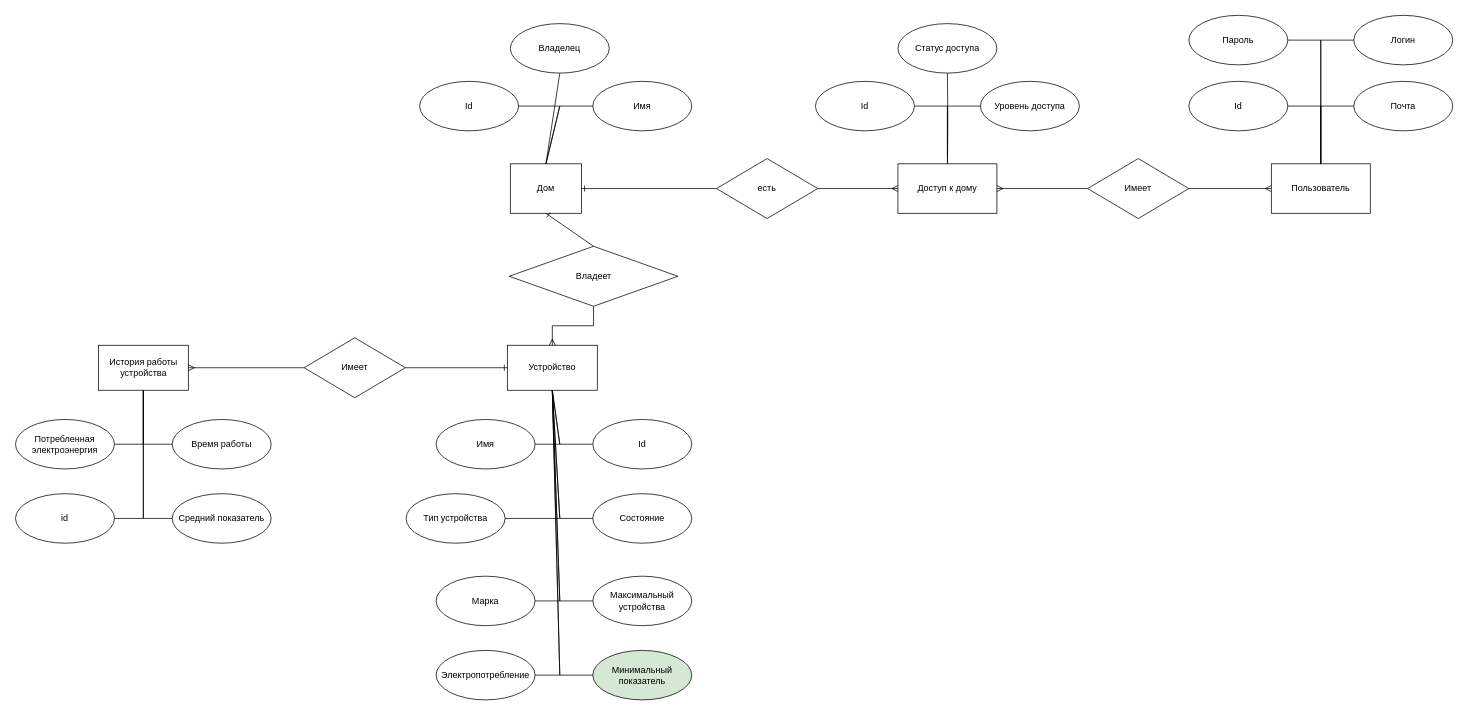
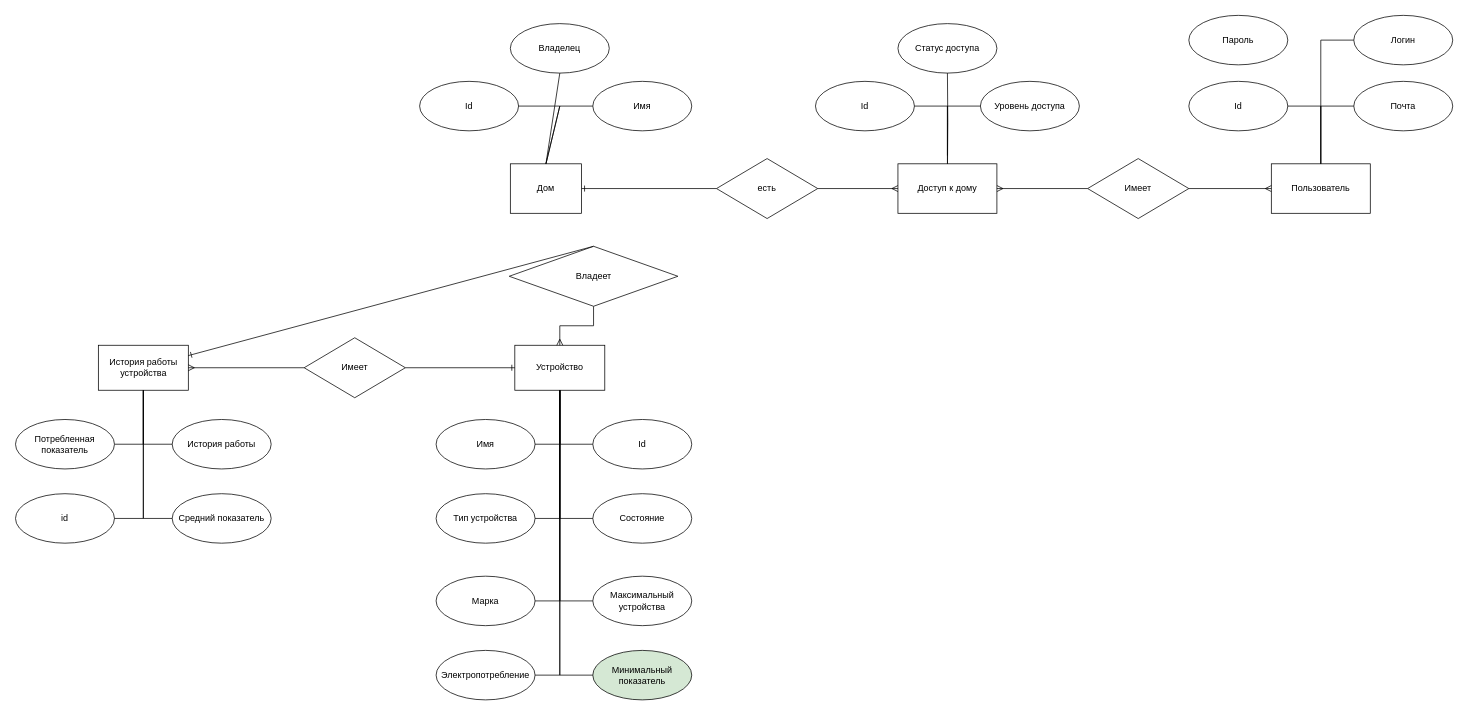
edge "Пароль" -- "Пользователь": removed
edge "Владеет" -> "Дом": now "Владеет" -> "История работы устройства"
node "Устройство": moved (552, 368) -> (560, 368)
node "Потребленная электроэнергия": label "Потребленная электроэнергия" -> "Потребленная показатель"
node "Время работы": label "Время работы" -> "История работы"
node "Тип устройства": moved (456, 519) -> (486, 519)
